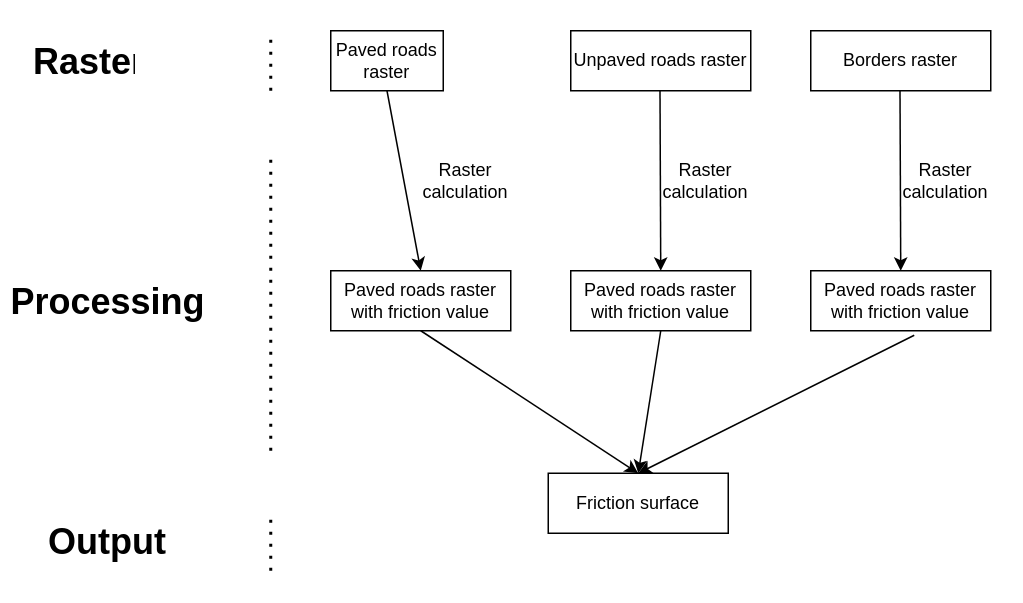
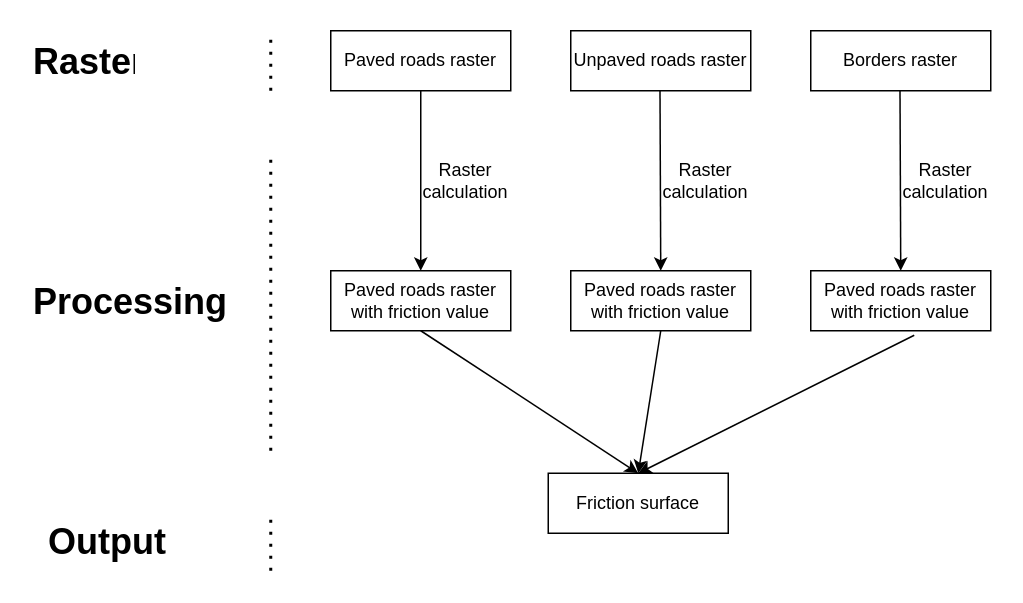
node "Paved roads raster": size 113x60 -> 180x60
node "Processing": moved (113, 301) -> (136, 301)
